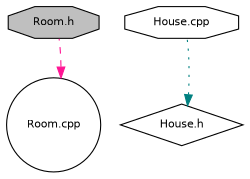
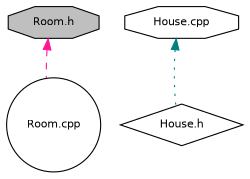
edge "Room.h" -> "Room.cpp": reversed
edge "House.cpp" -> "House.h": reversed
